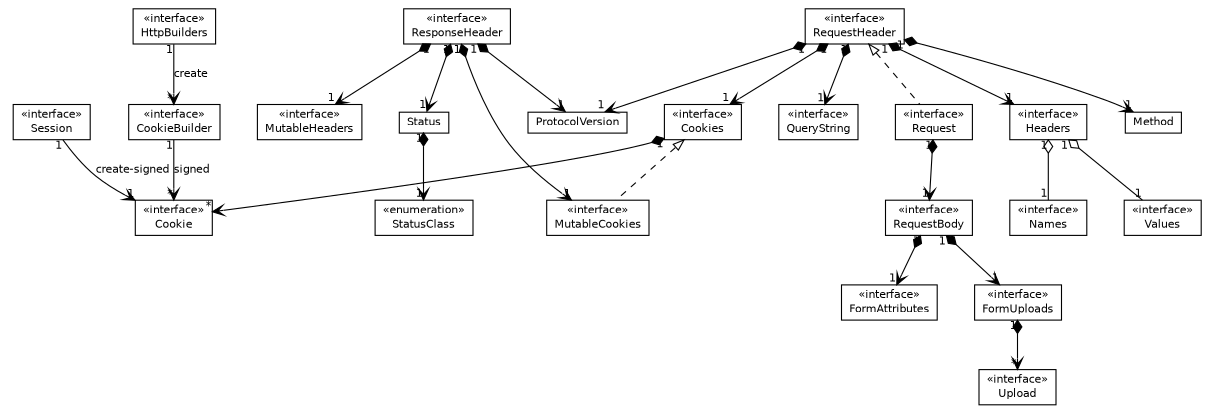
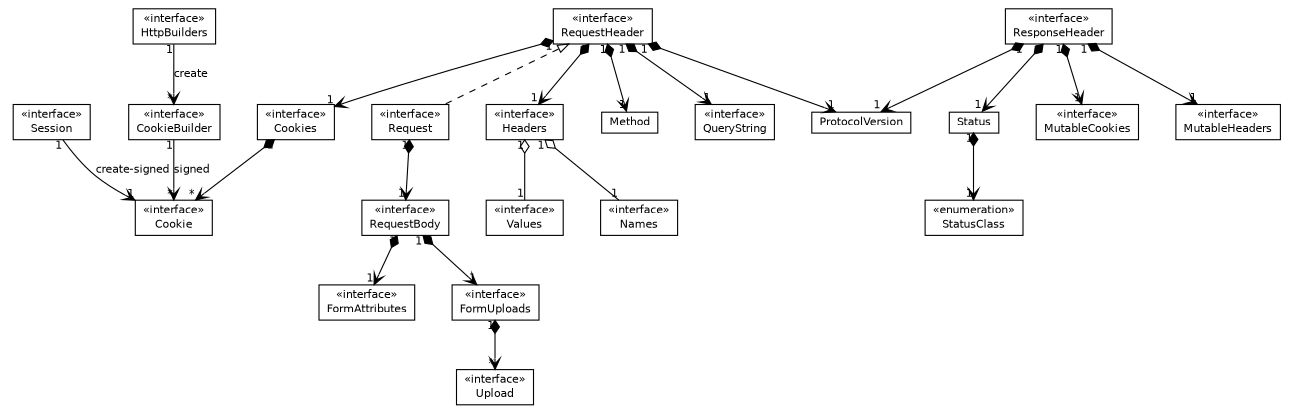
edge "MutableCookies" -> "Cookies": removed
